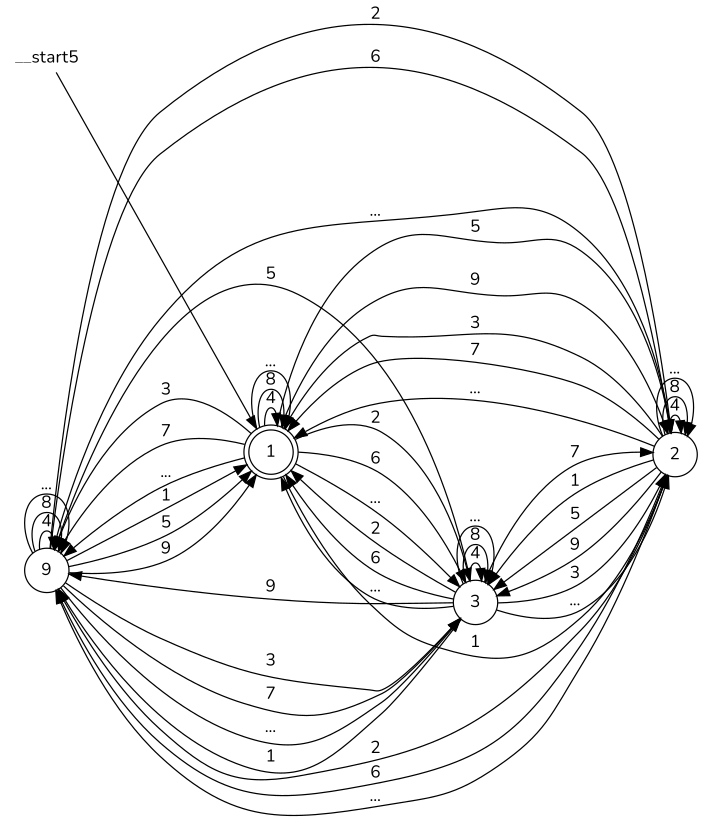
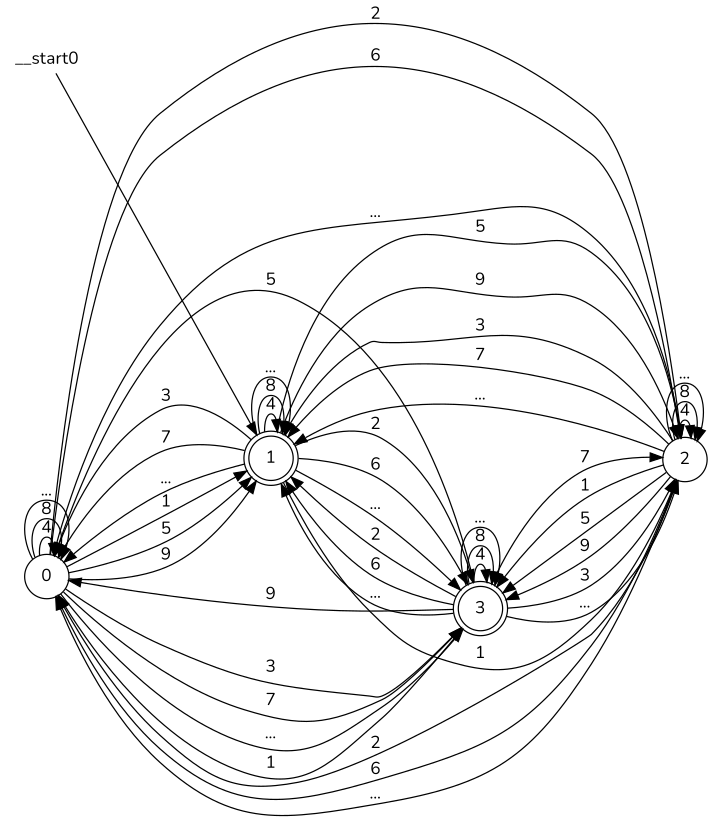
node "__start5": label "__start5" -> "__start0"
node "9": label "9" -> "0"
node "3": shape circle -> doublecircle
